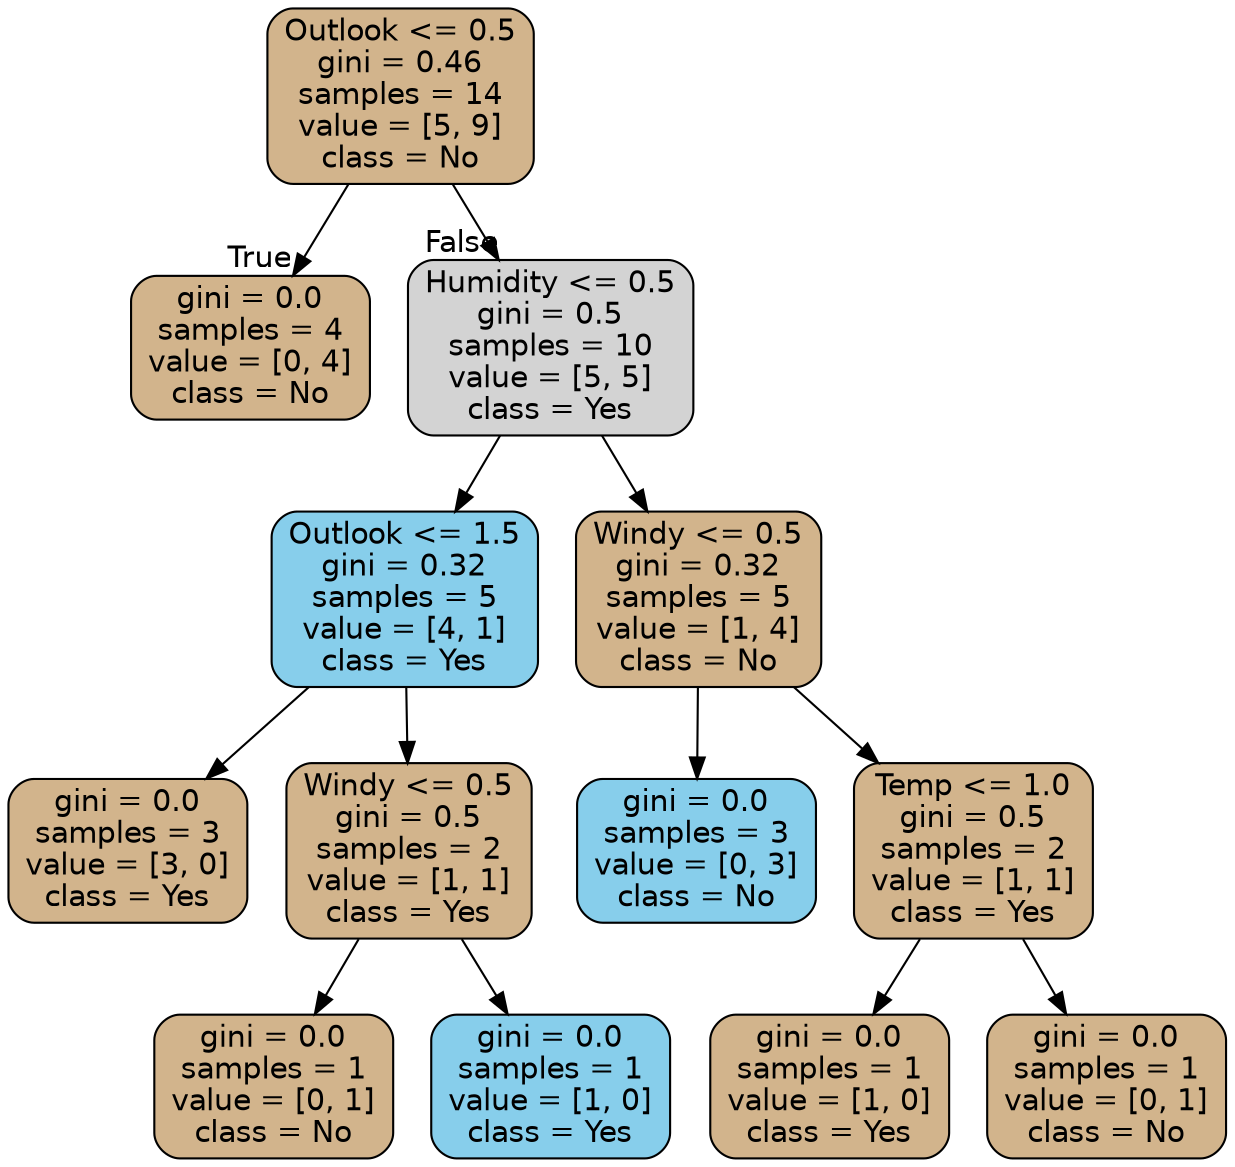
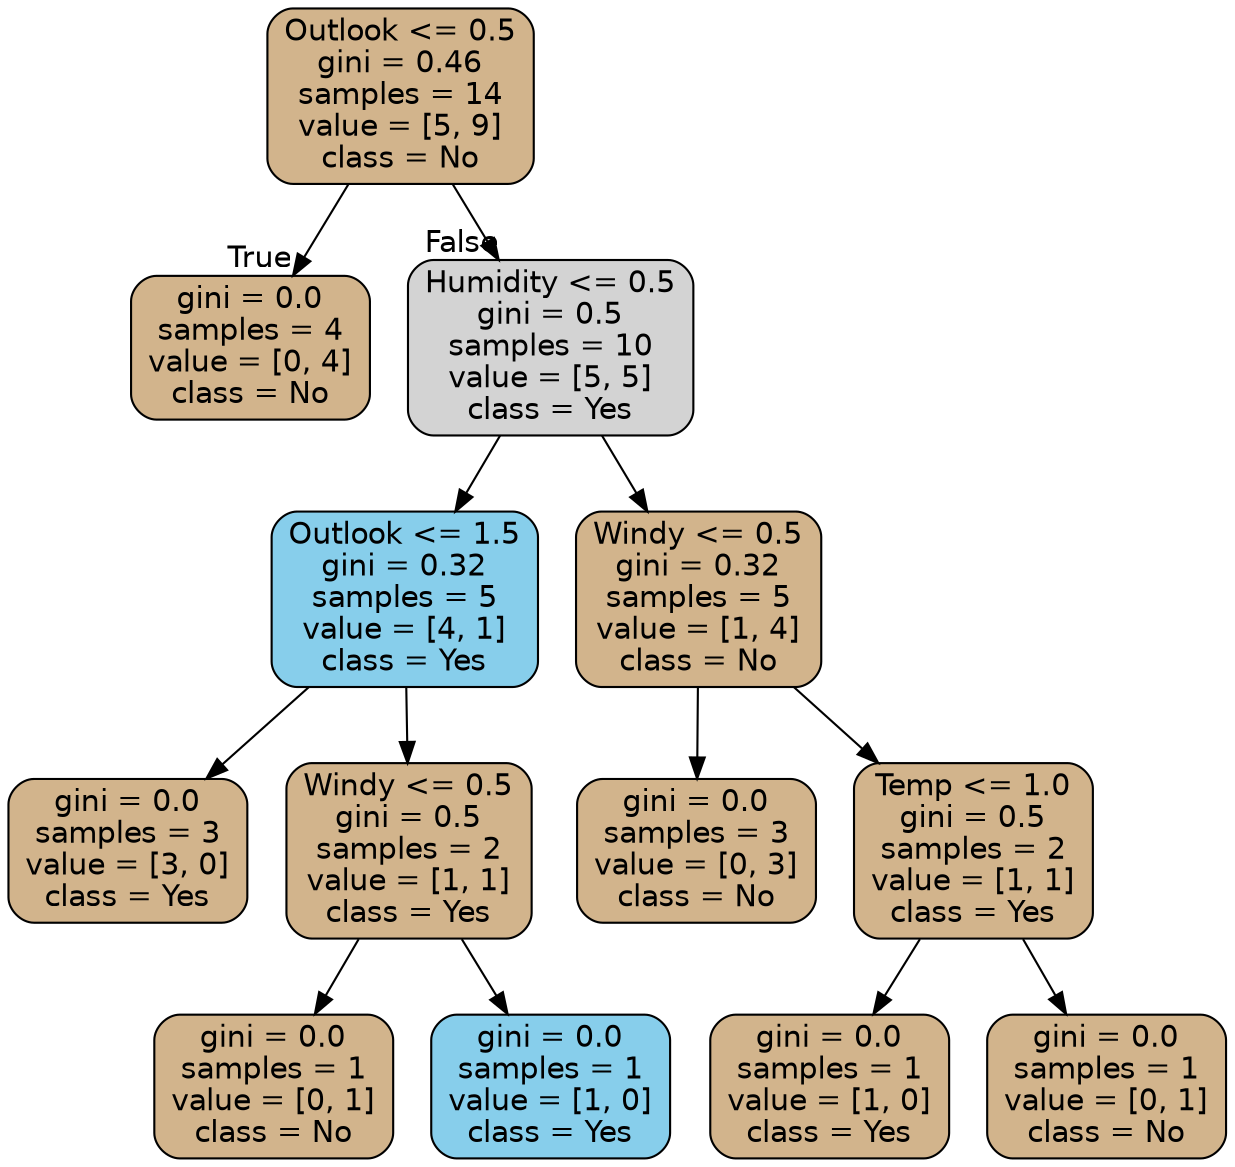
node "gini = 0.0 samples = 3 value = [0, 3] class = No": fillcolor skyblue -> tan
